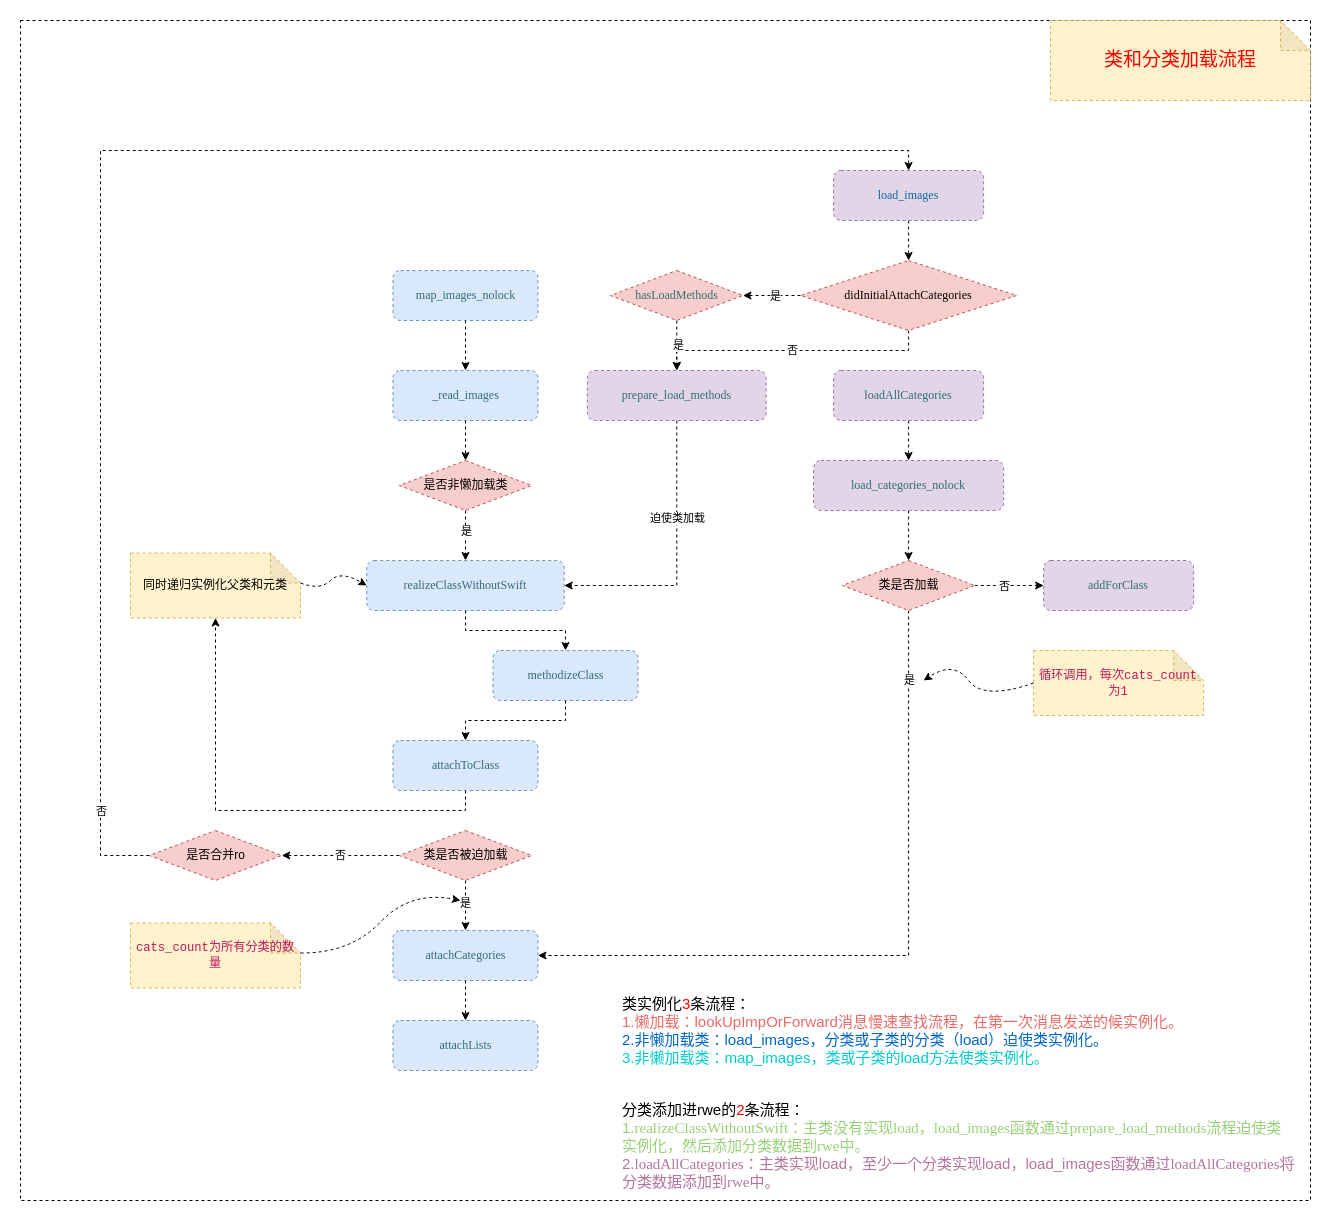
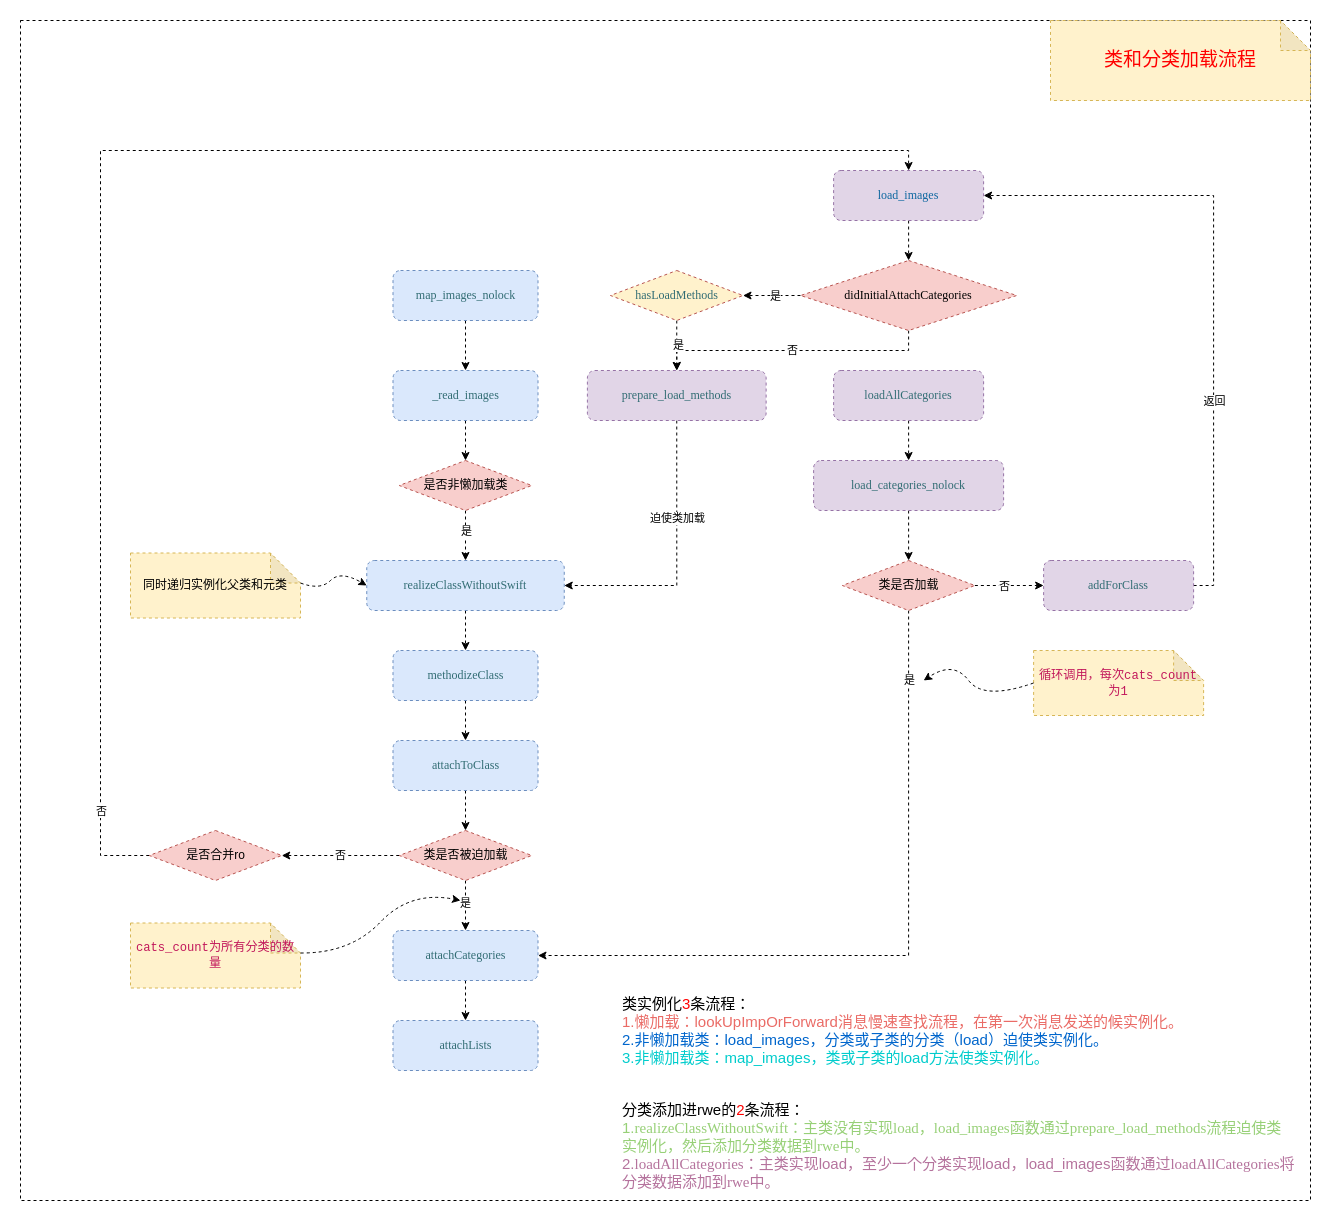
edge "addForClass" -> "load_images": added, label "返回"
node "hasLoadMethods": fillcolor #f8cecc -> #fff2cc
node "methodizeClass": moved (566, 676) -> (466, 676)
edge "attachToClass" -> "同时递归实例化父类和元类": now "attachToClass" -> "类是否被迫加载"
